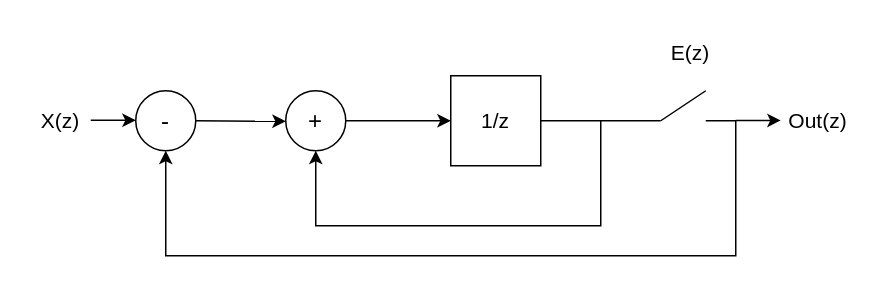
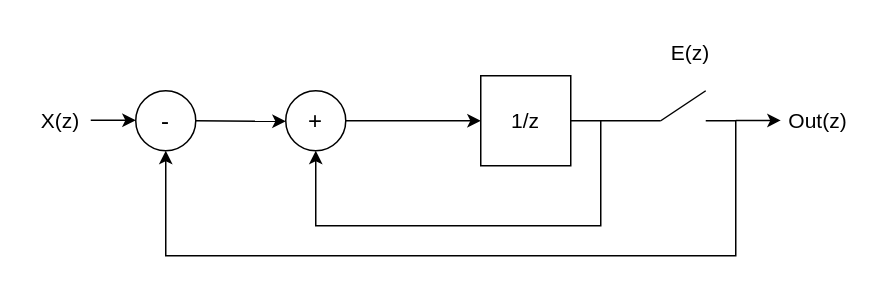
node "1/z": moved (496, 121) -> (526, 121)
